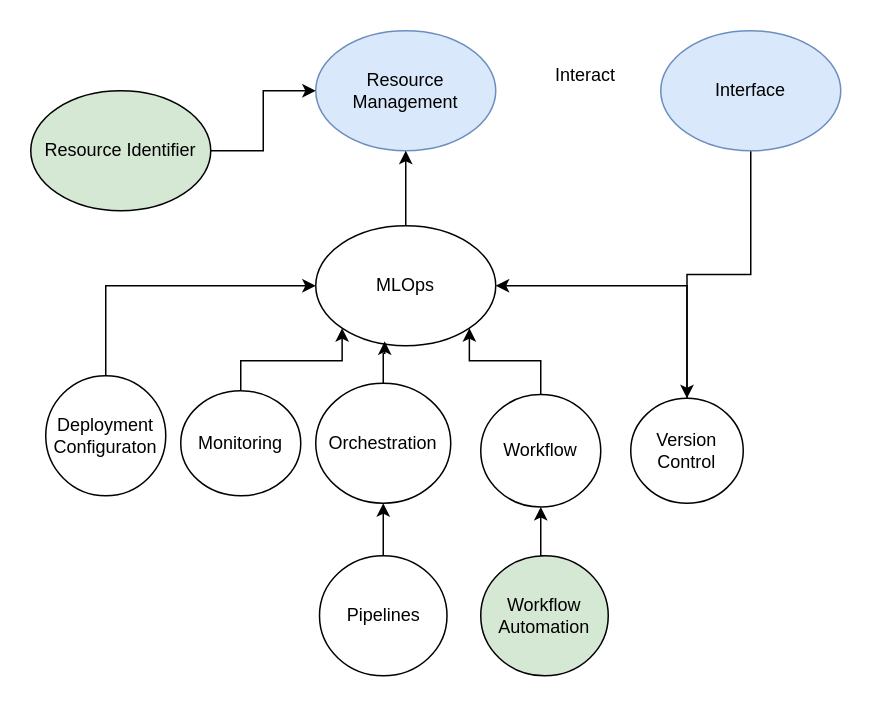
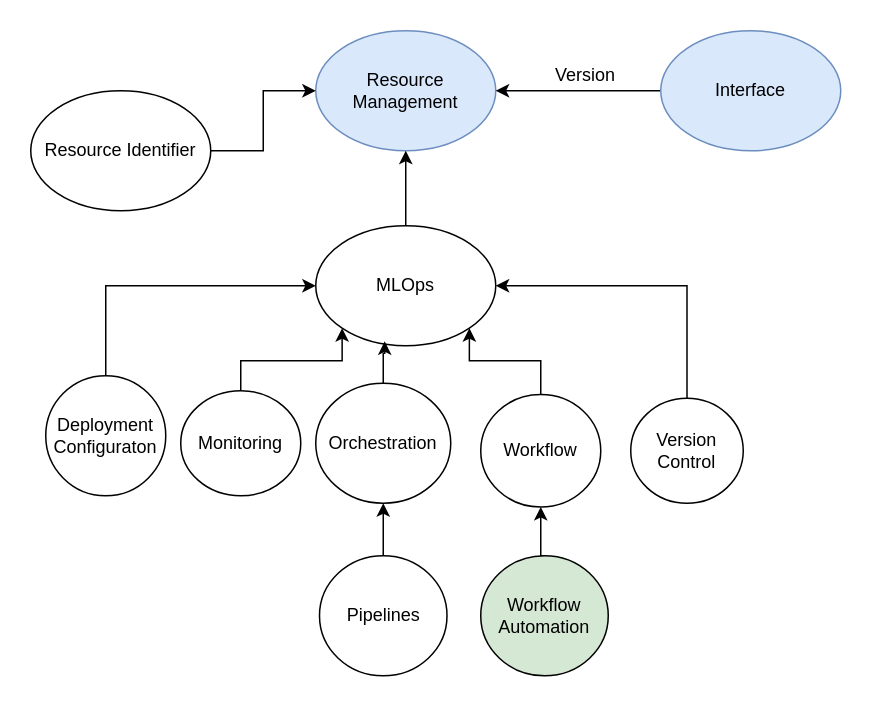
node "Interact": label "Interact" -> "Version"
node "Resource Identifier": fillcolor #d5e8d4 -> #ffffff
edge "Interface" -> "Version Control": now "Interface" -> "Resource Management"
